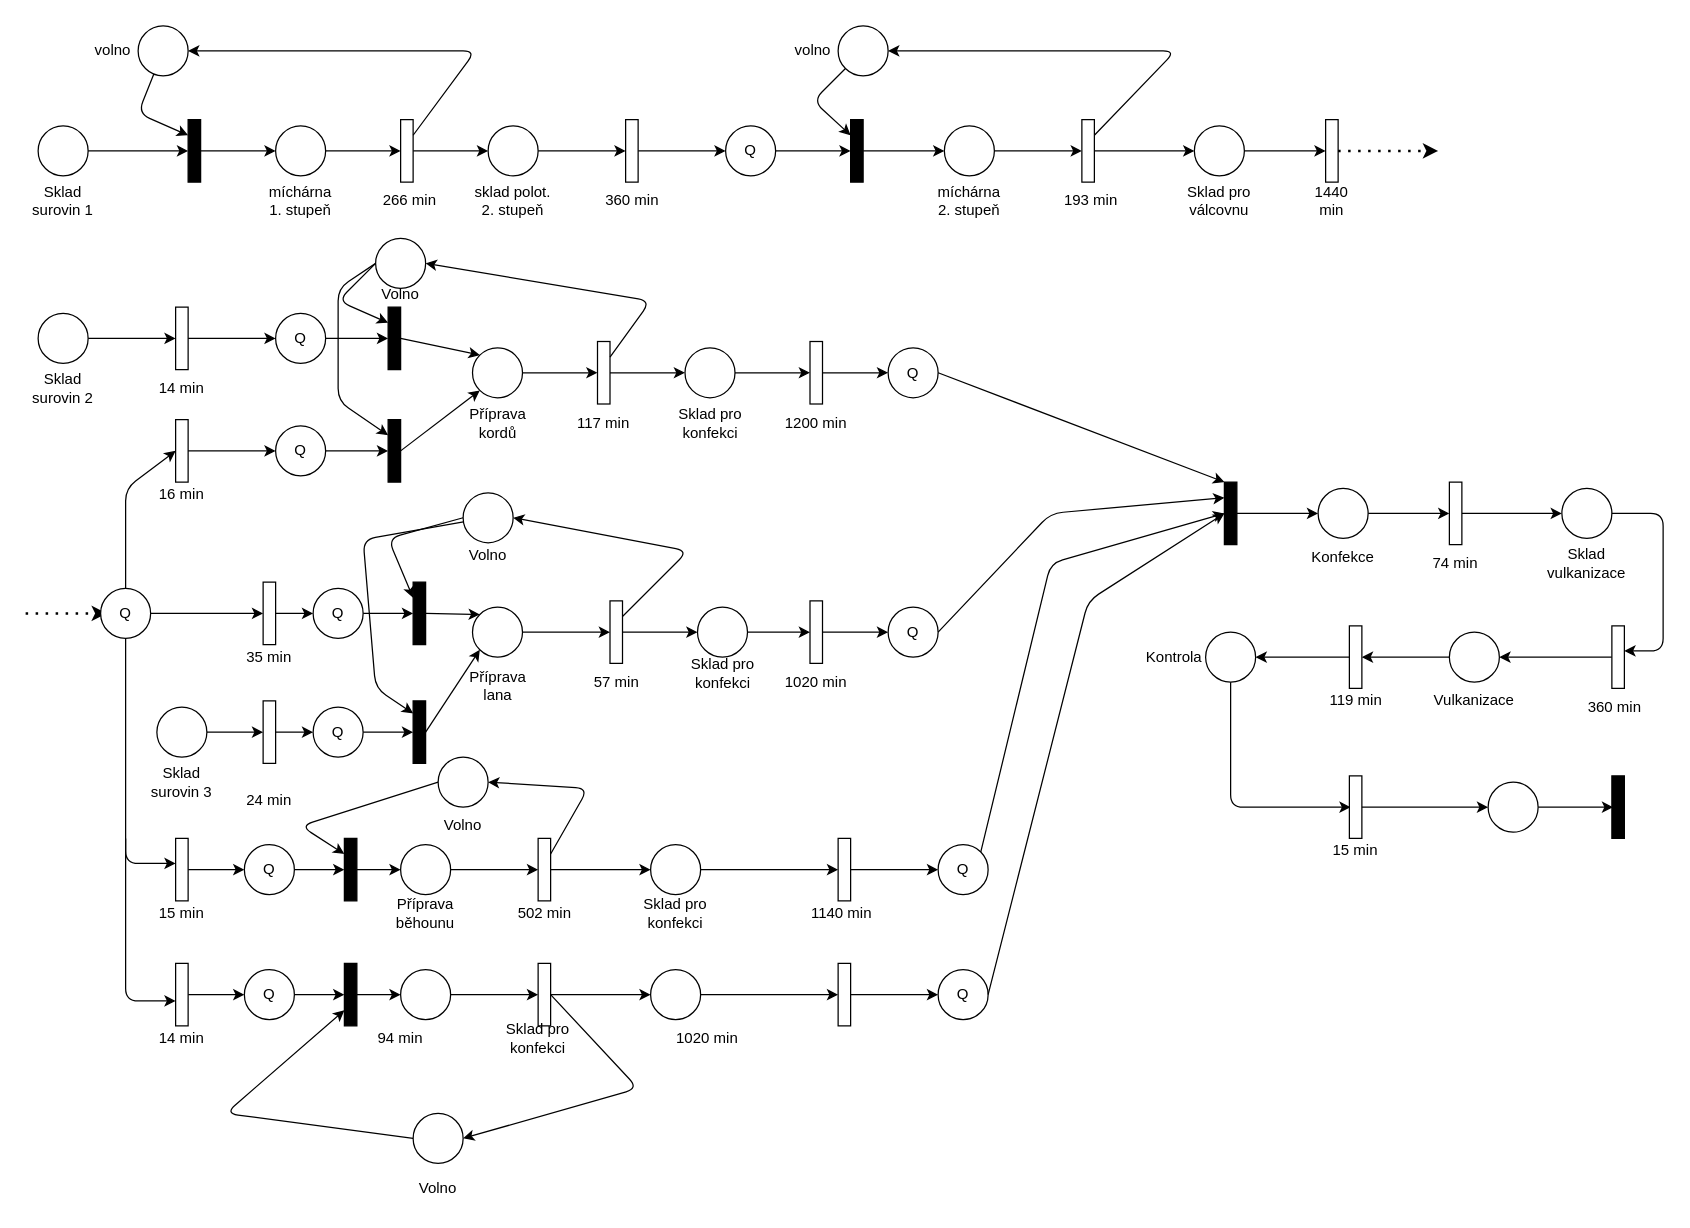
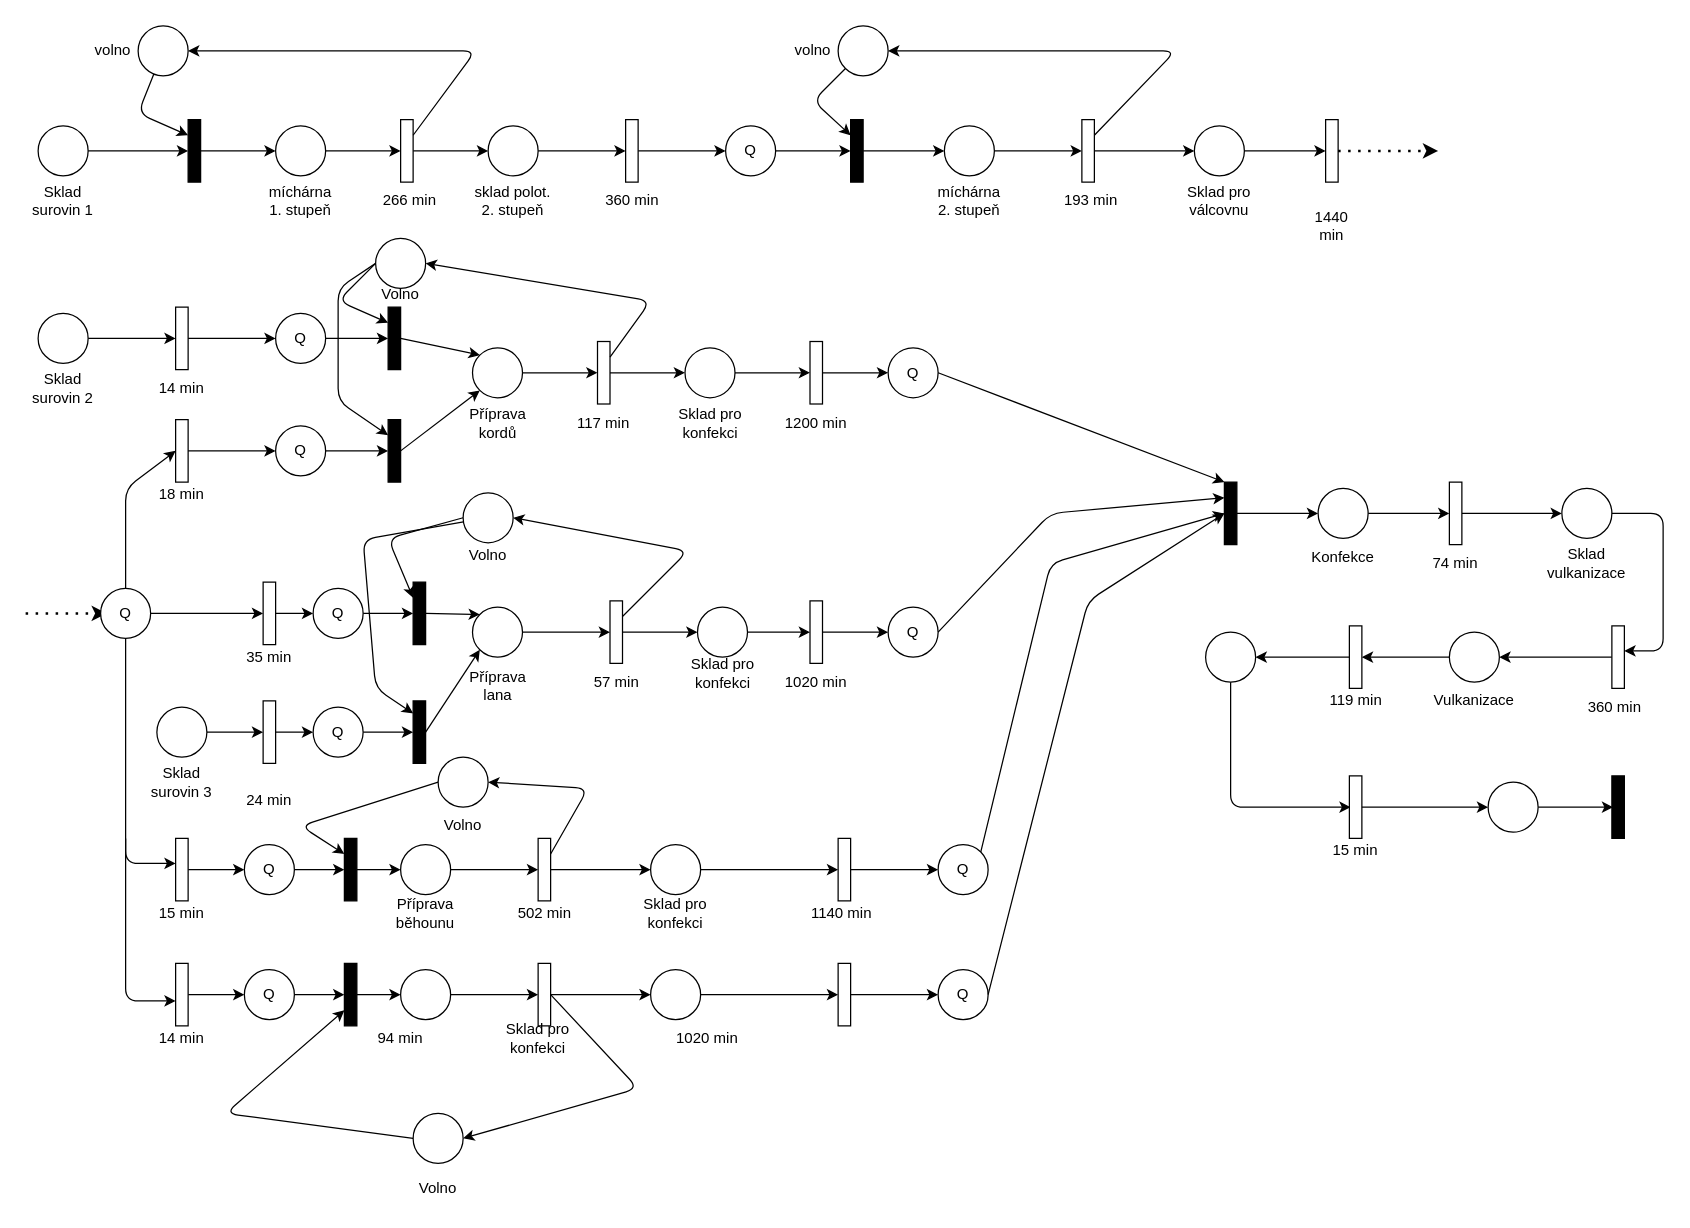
node "1440 min": moved (1332, 201) -> (1332, 226)
node "16 min": label "16 min" -> "18 min"
node "Kontrola": removed
